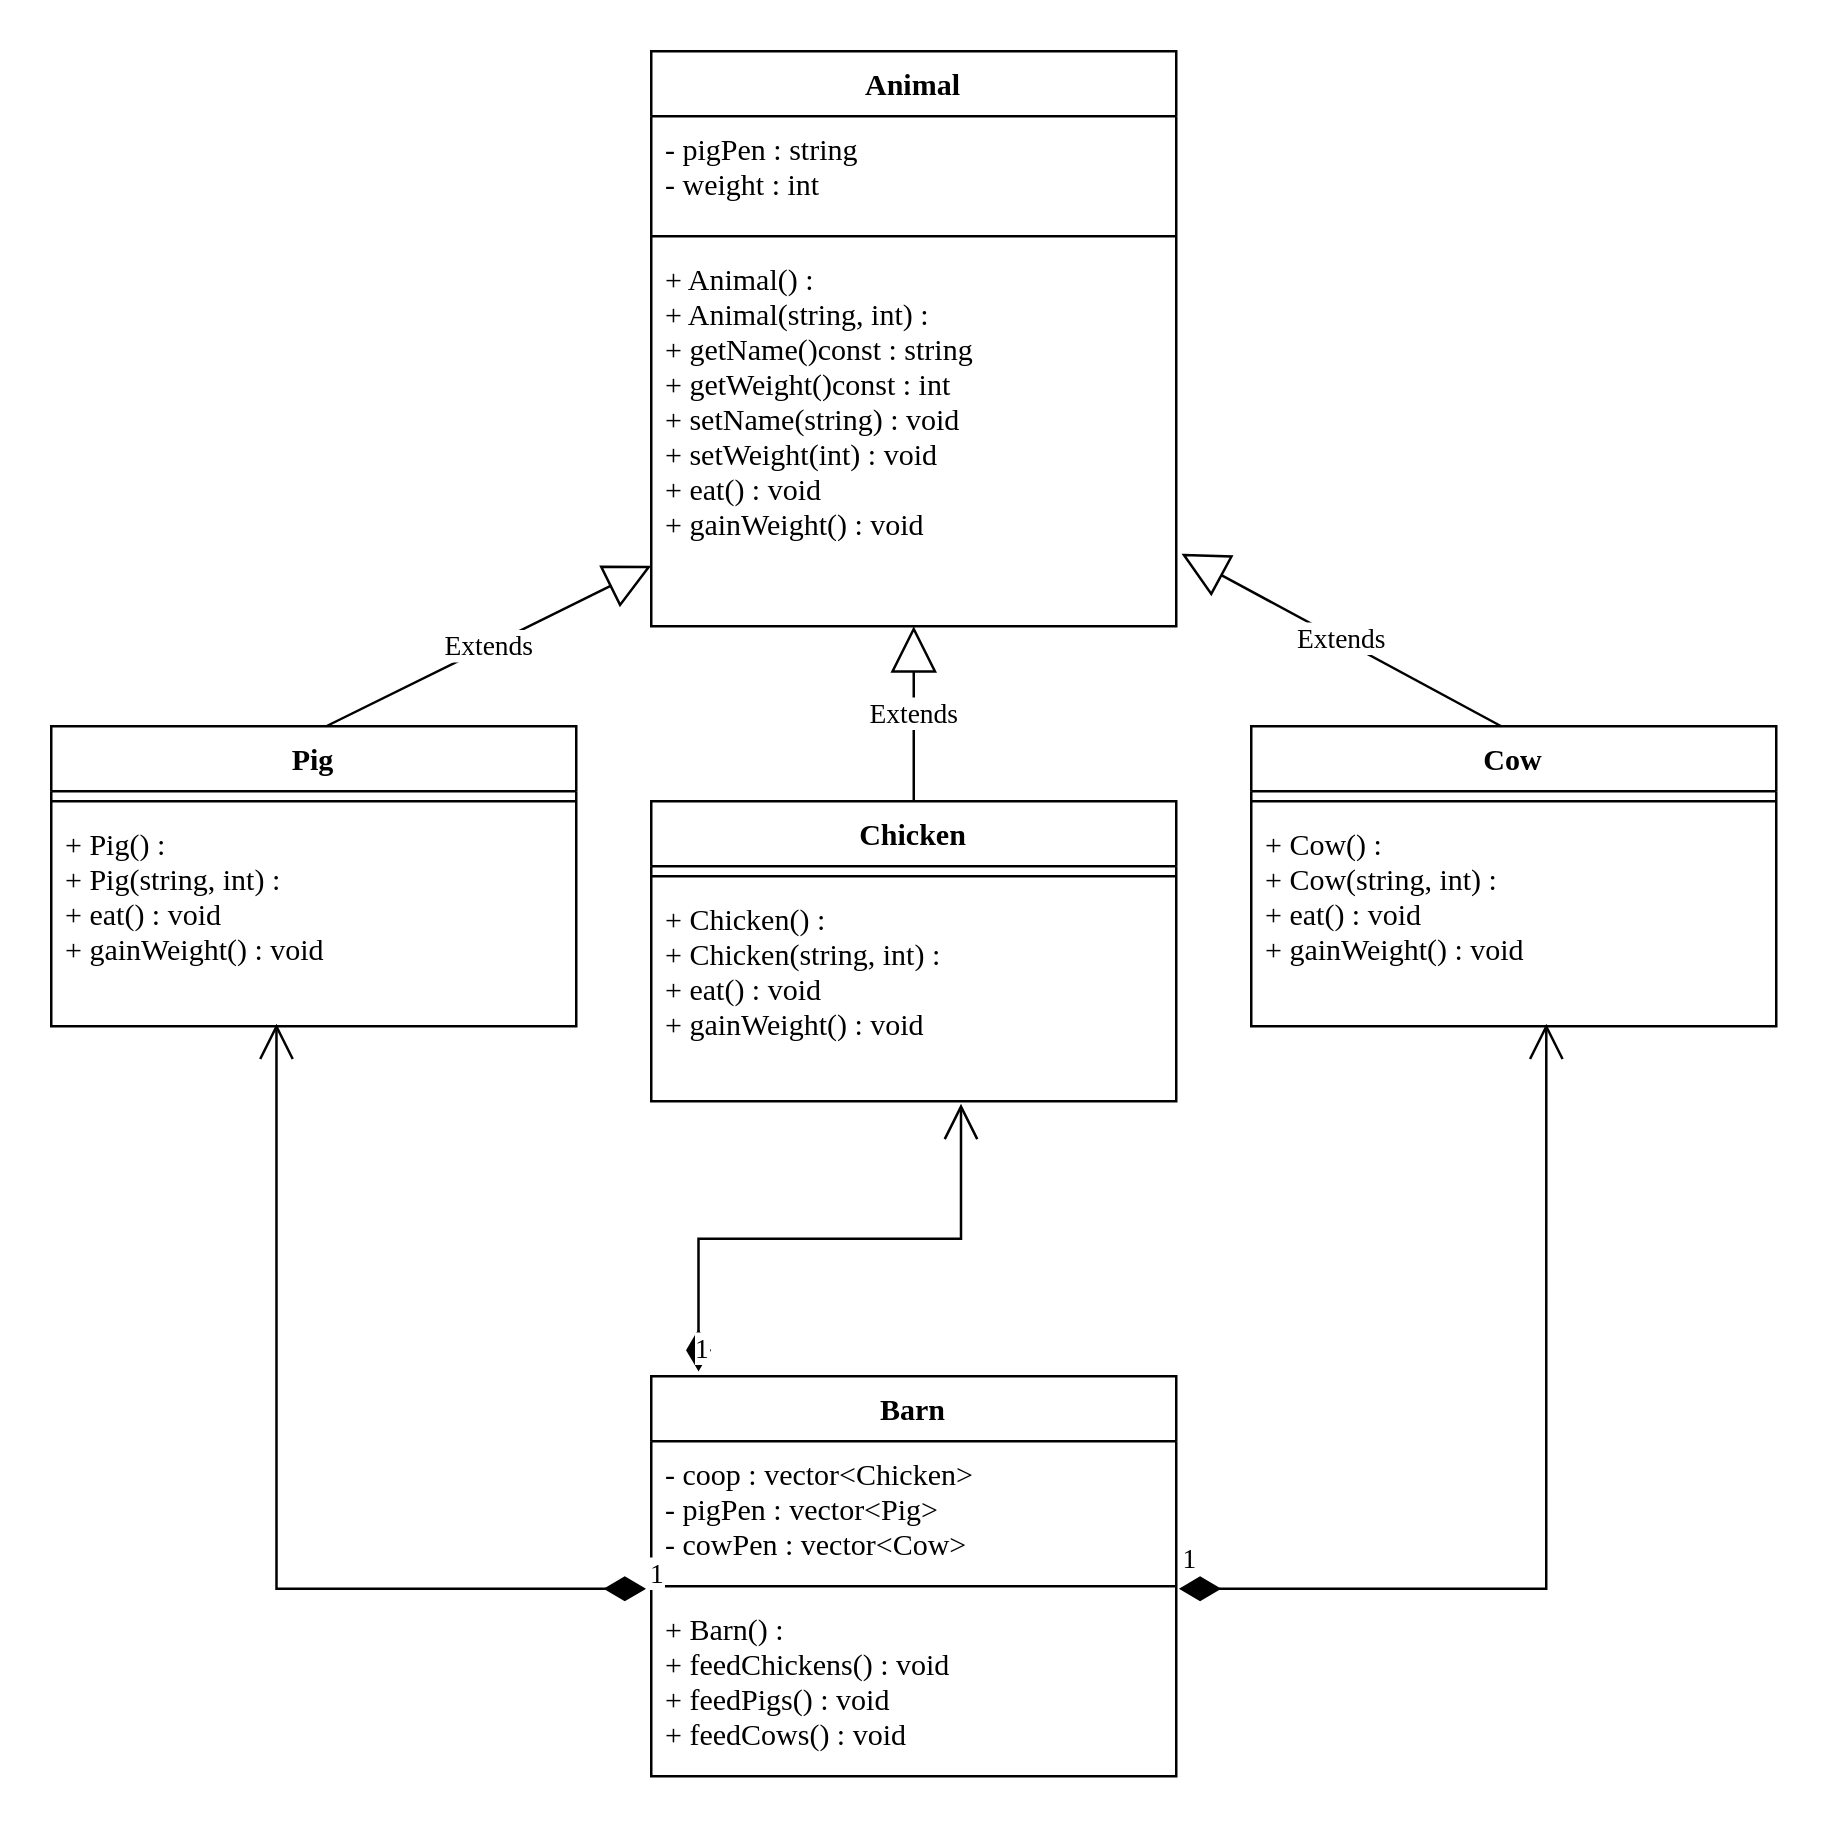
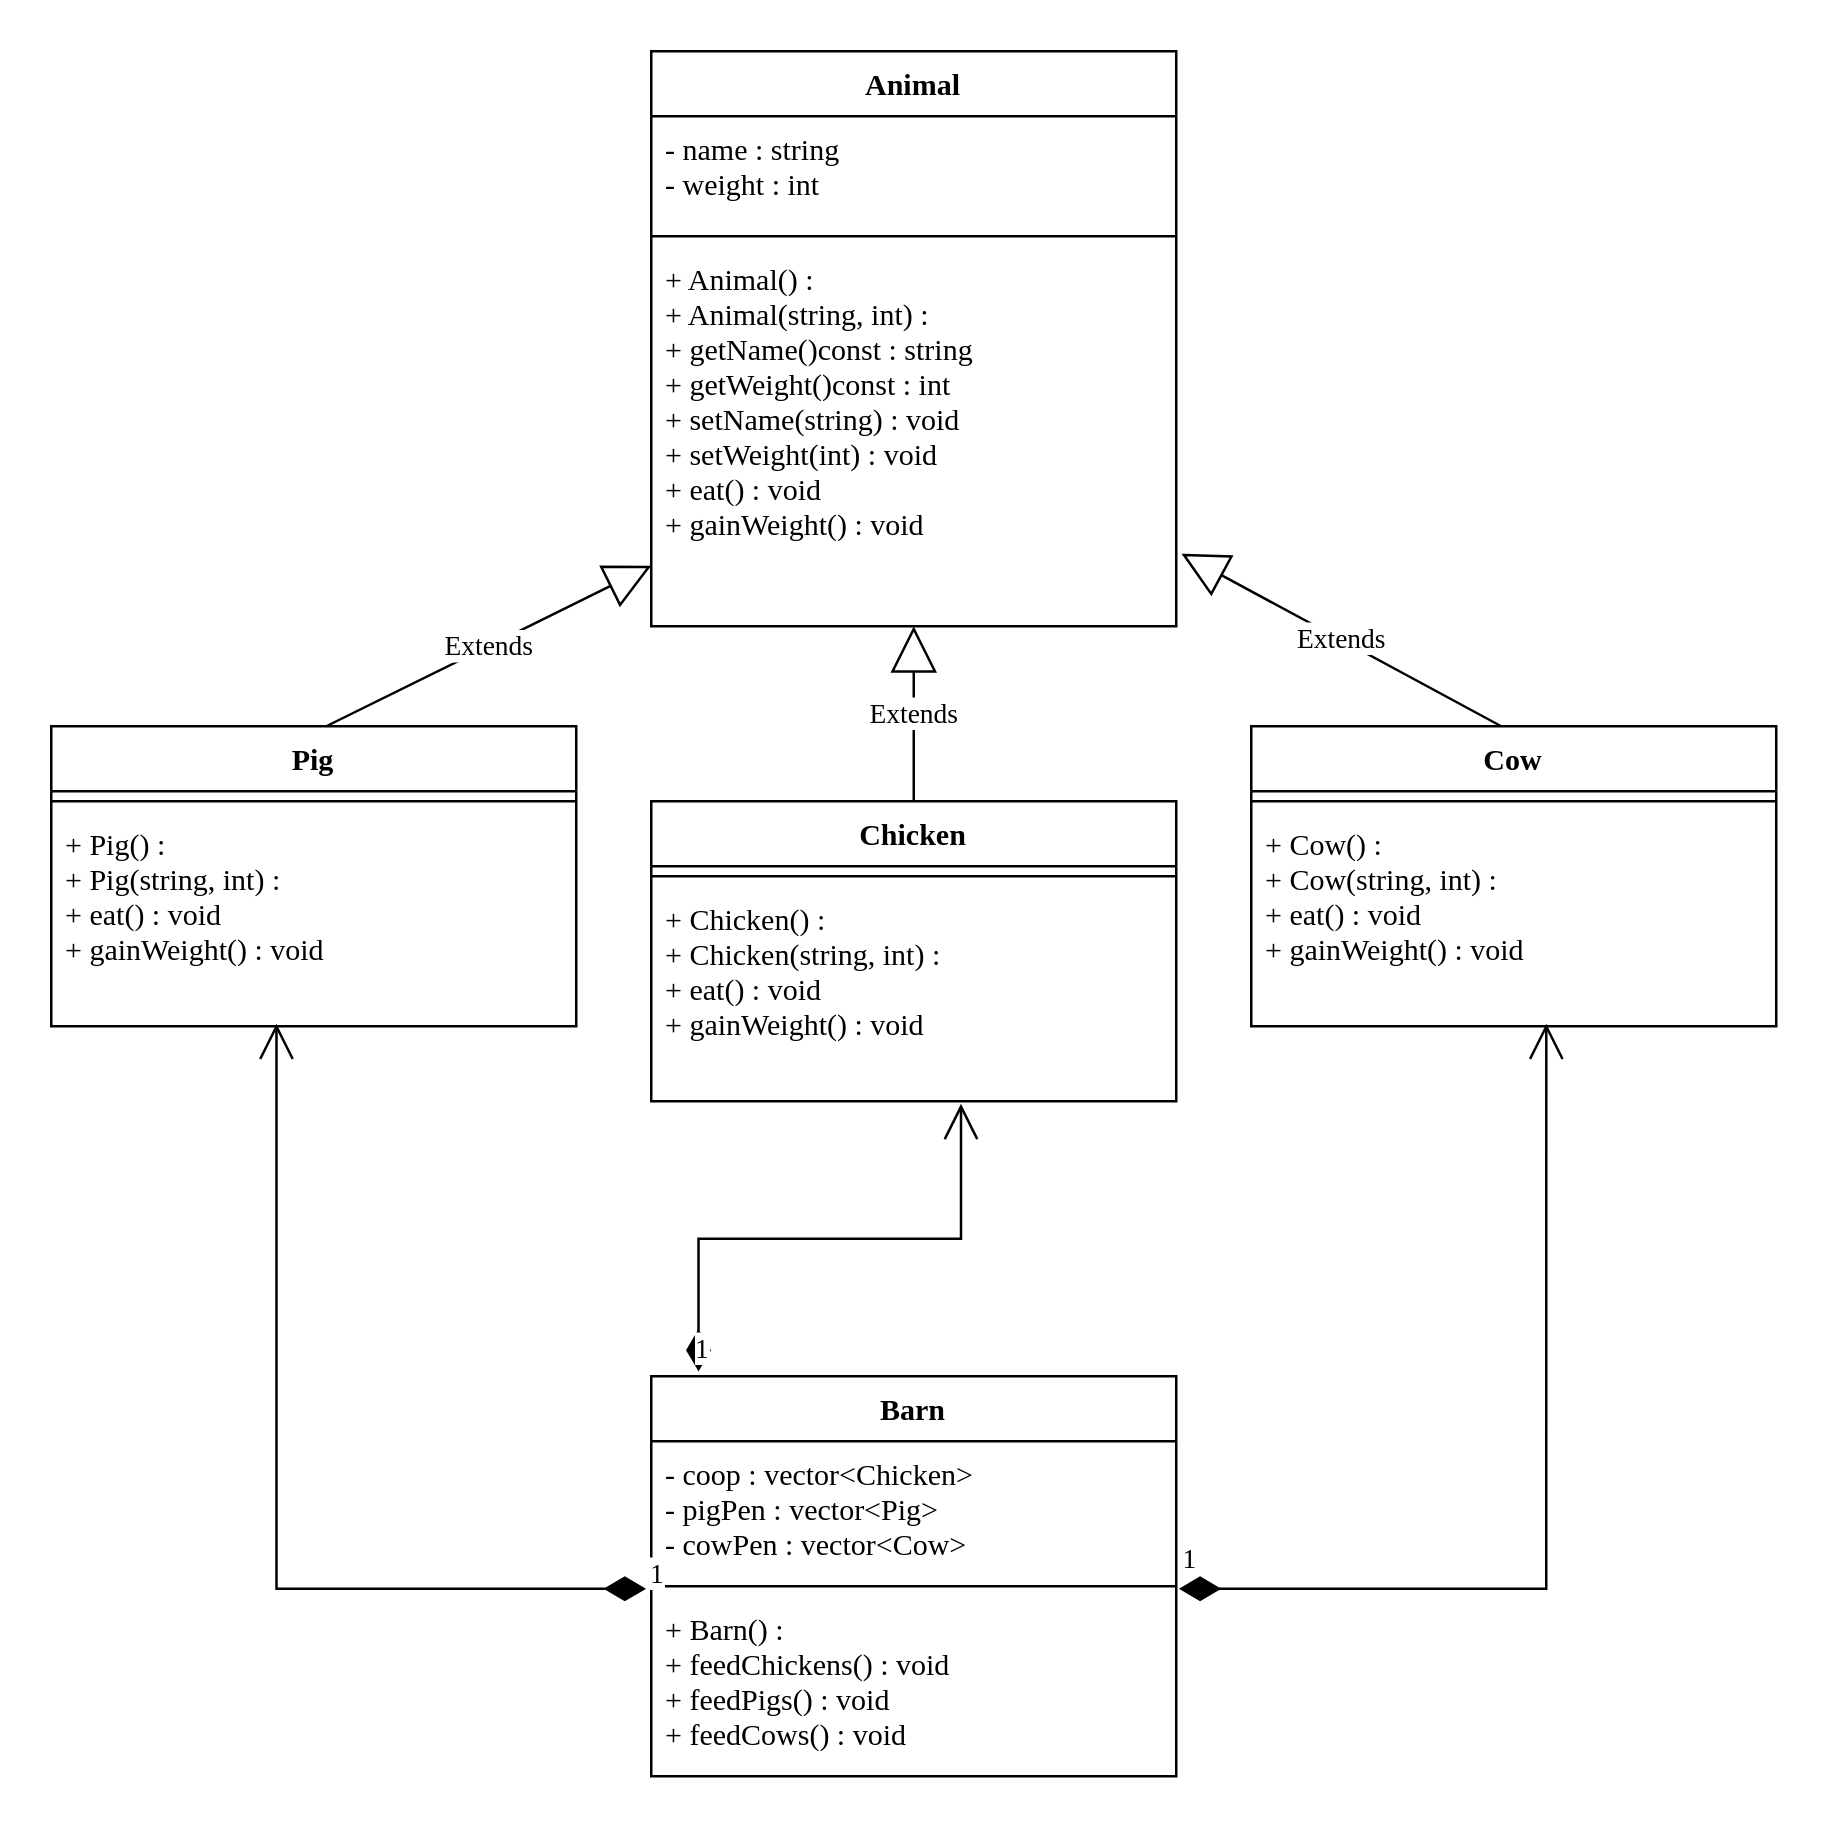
node "- pigPen : string - weight : int": label "- pigPen : string - weight : int" -> "- name : string - weight : int"
